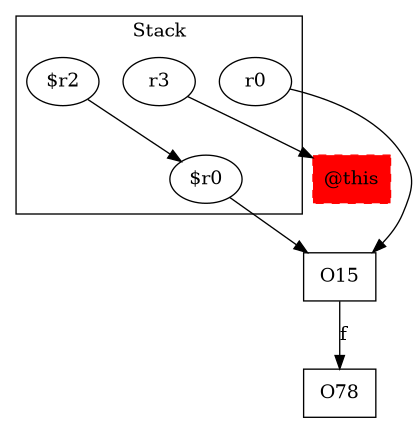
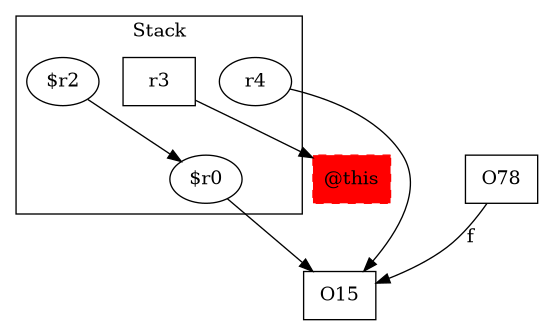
node "r3": shape ellipse -> box
node "r0": label "r0" -> "r4"
edge "O15" -> "O78": reversed
